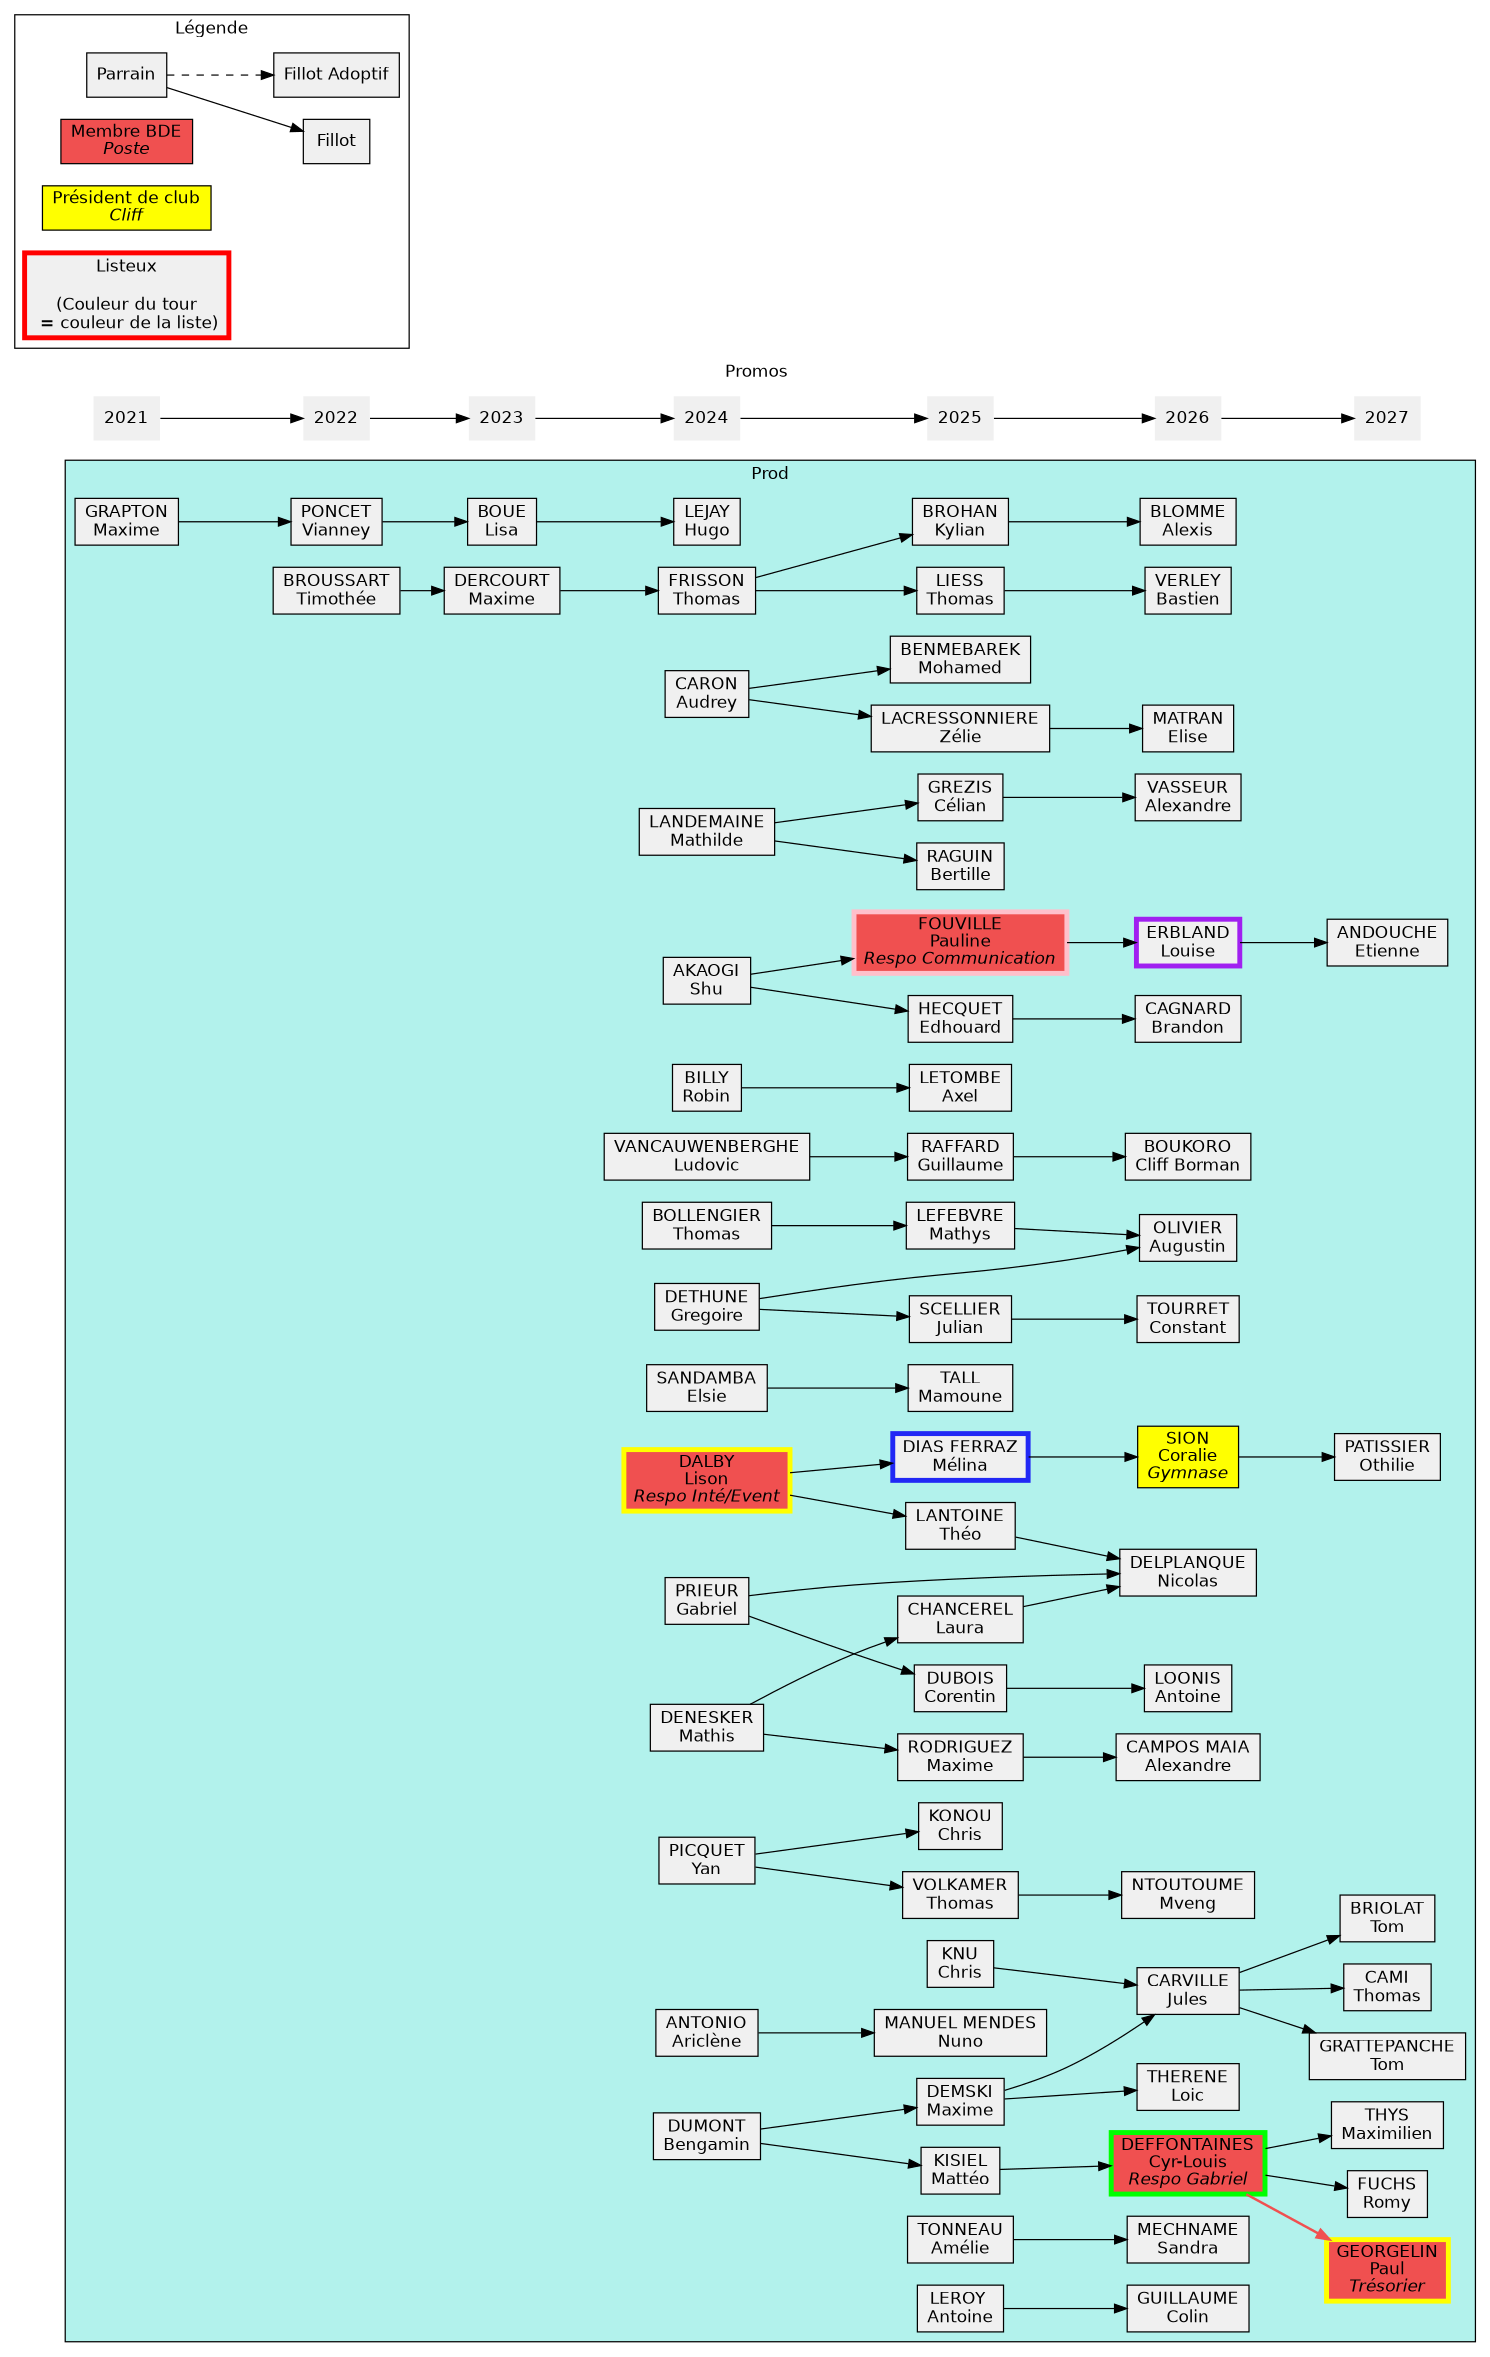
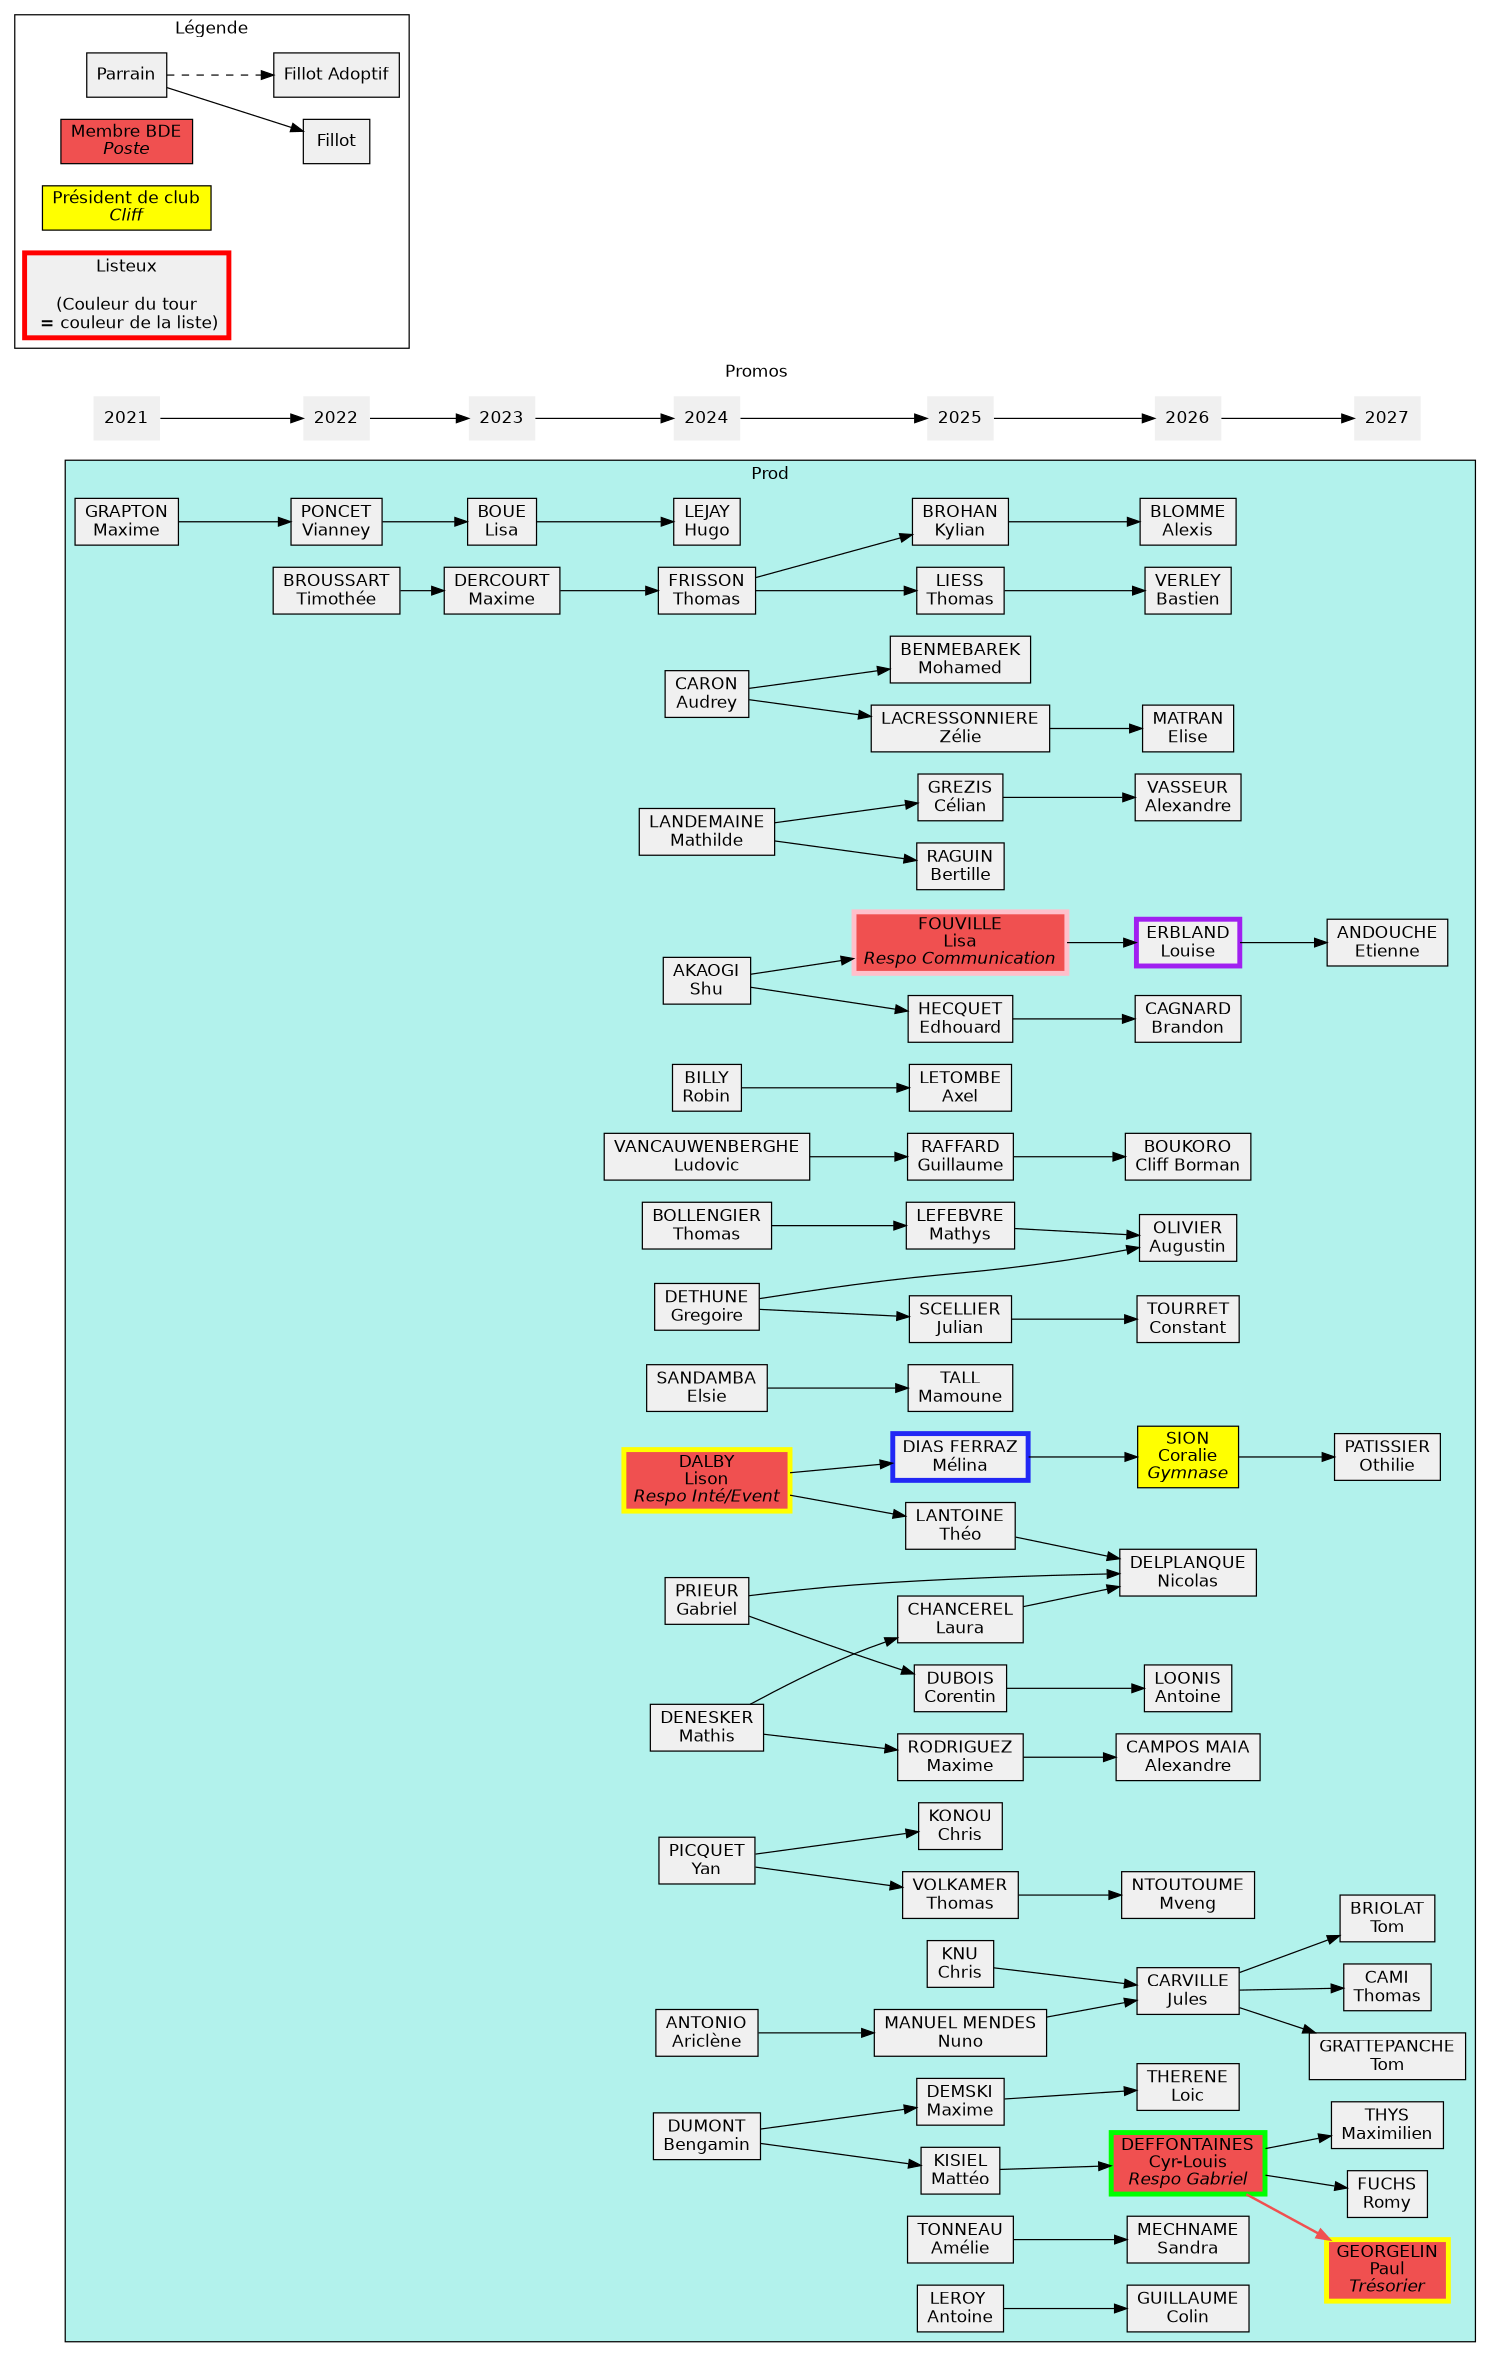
node "FOUVILLE": text "Pauline" -> "Lisa"
edge "DEMSKI Maxime" -> "CARVILLE Jules": now "MANUEL MENDES Nuno" -> "CARVILLE Jules"
